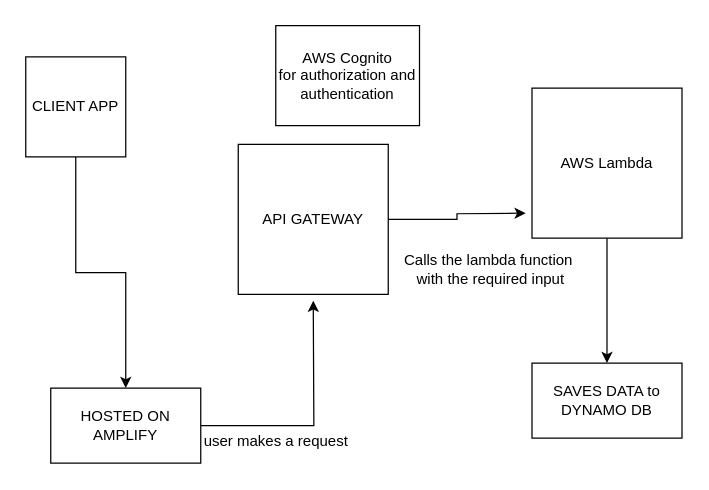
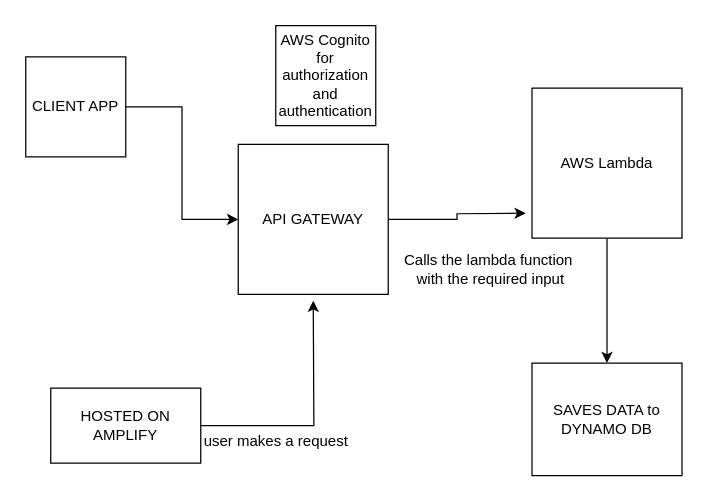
node "AWS Cognito for authorization and authentication": size 144x100 -> 100x100
edge "CLIENT APP" -> "HOSTED ON AMPLIFY": now "CLIENT APP" -> "API GATEWAY"
node "SAVES DATA to DYNAMO DB": size 150x75 -> 150x113
